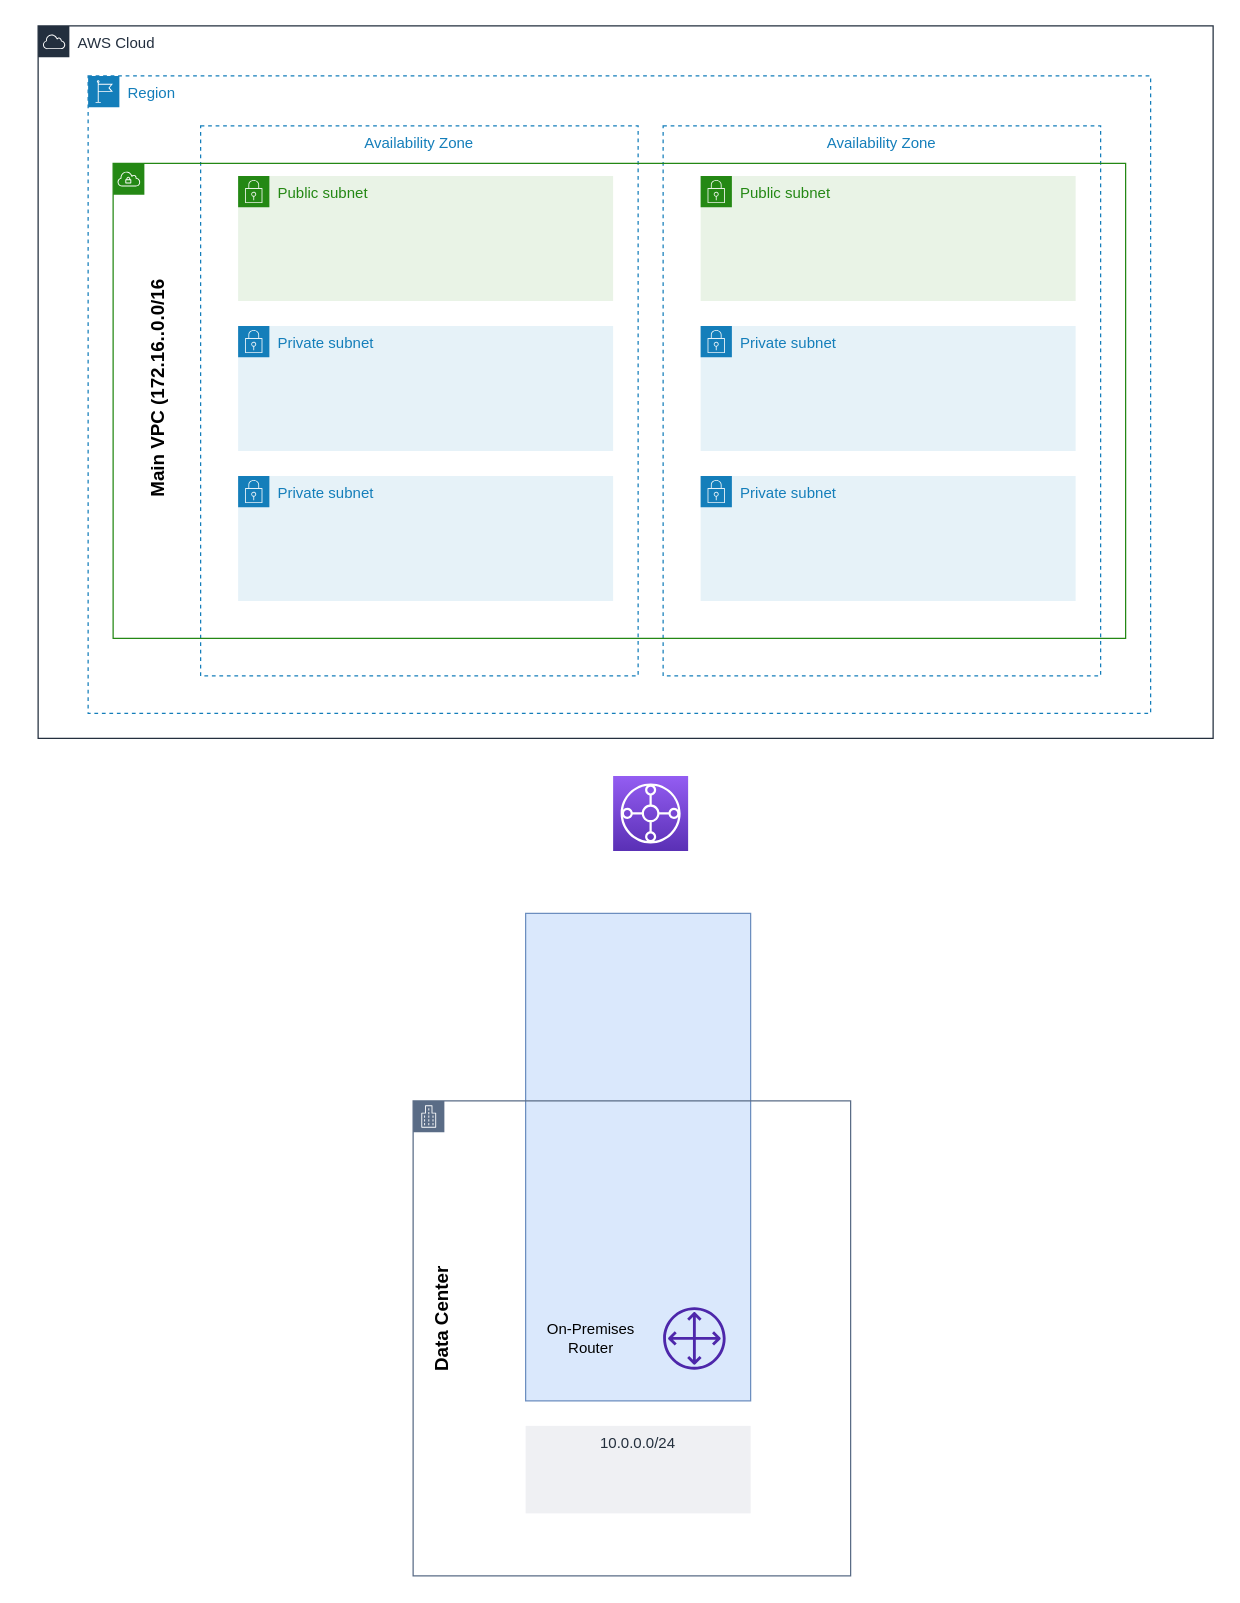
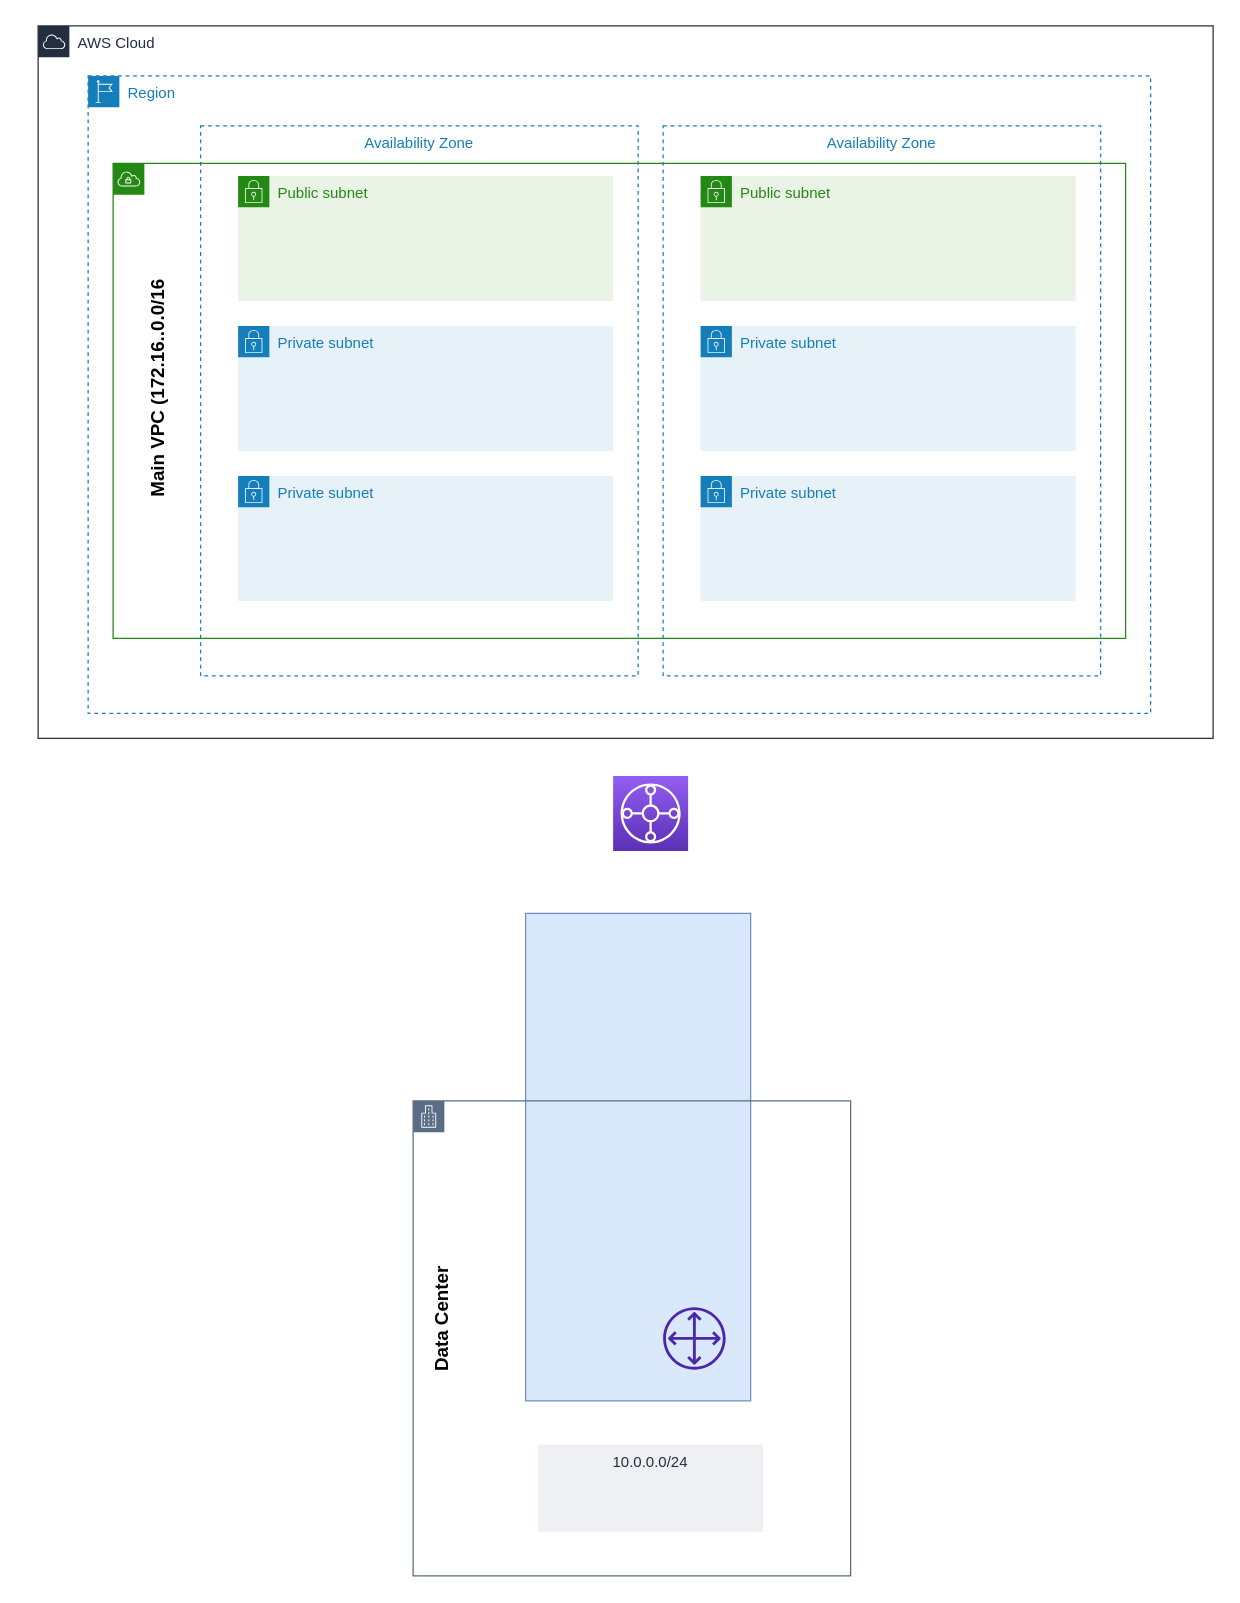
node "On-Premises Router": removed
node "10.0.0.0/24": moved (638, 1469) -> (651, 1488)
